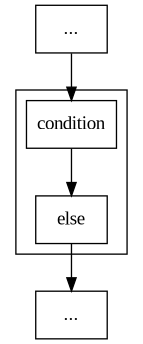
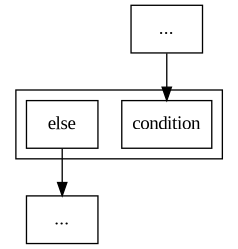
edge "condition" -> "else": removed
